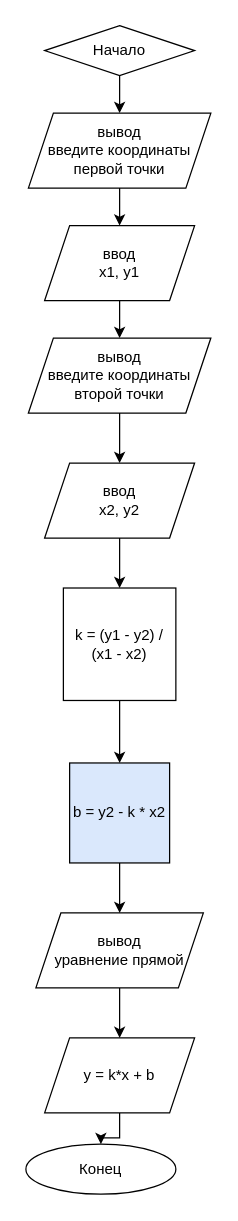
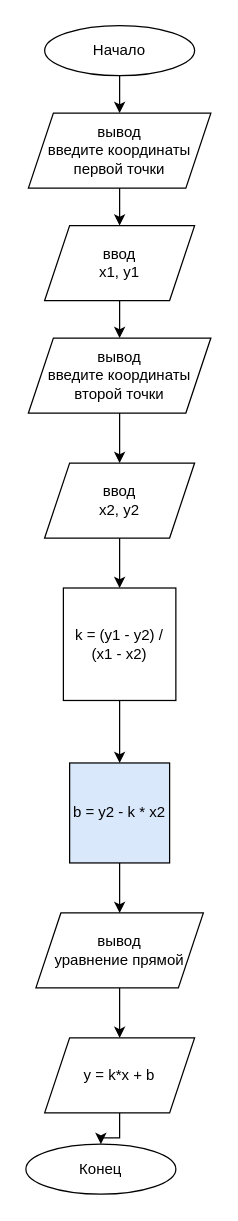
node "Начало": shape diamond -> ellipse
